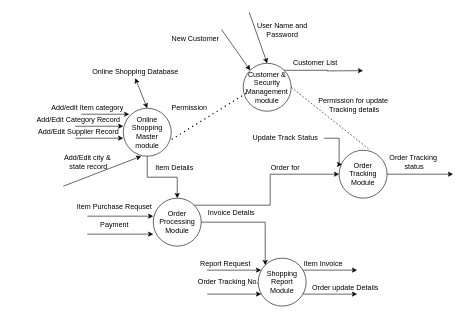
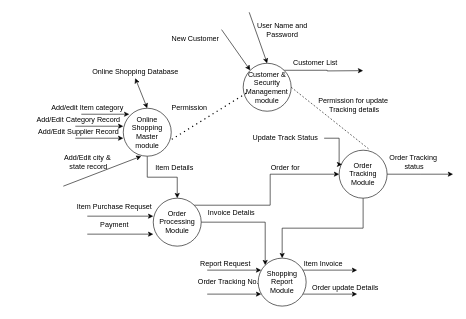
edge "Order Tracking Module" -> "Shopping Report Module": added
